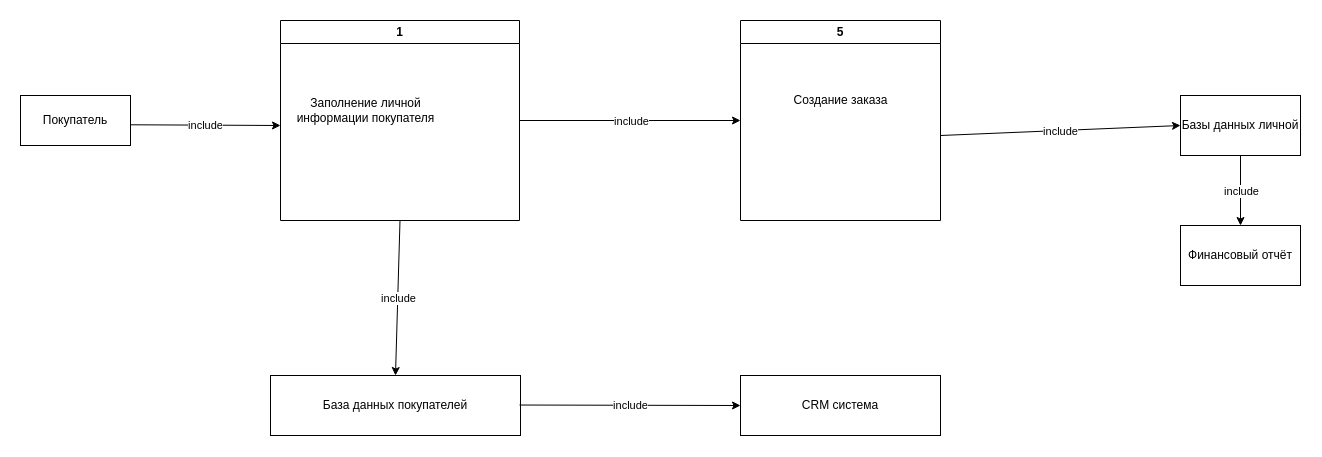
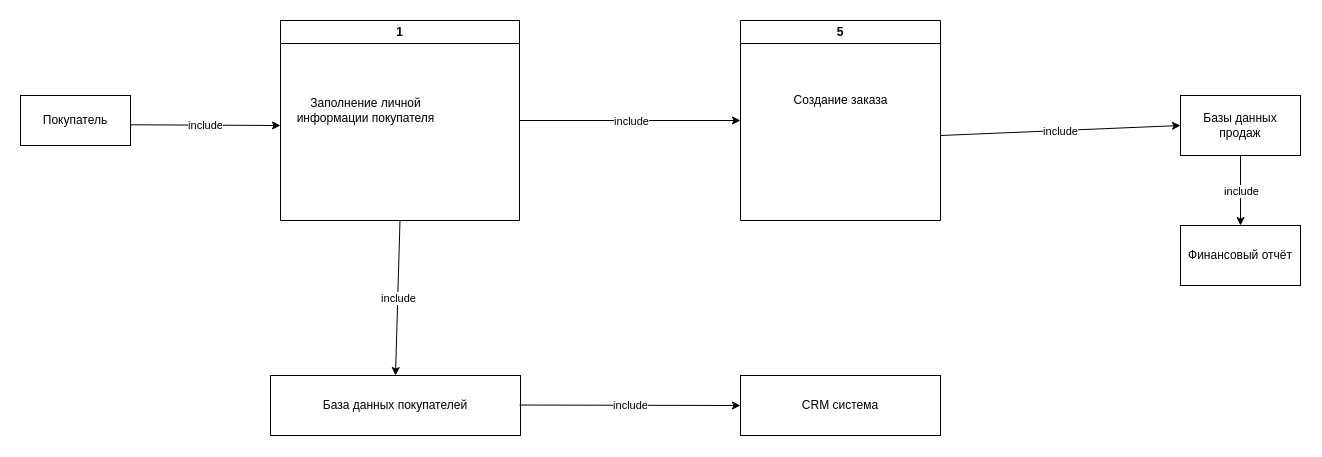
node "Базы данных личной": label "Базы данных личной" -> "Базы данных продаж"
